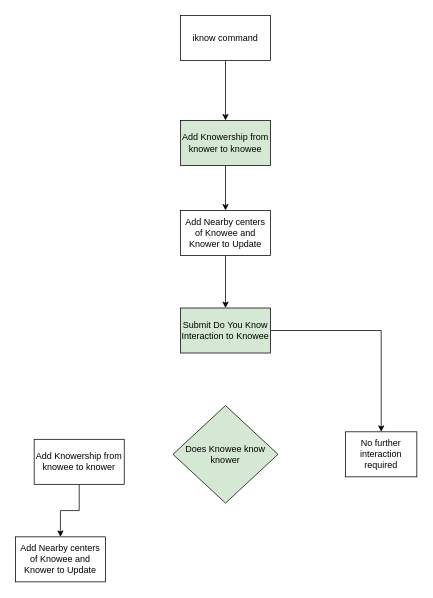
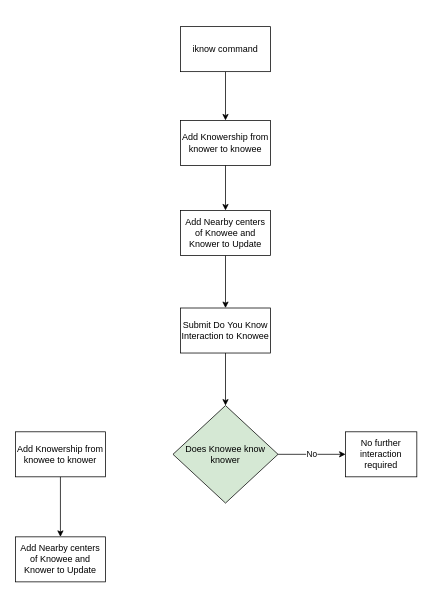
node "iknow command": moved (225, 38) -> (225, 49)
node "Add Knowership from knower to knowee": fillcolor #d5e8d4 -> #ffffff
node "Submit Do You Know Interaction to Knowee": fillcolor #d5e8d4 -> #ffffff
edge "Submit Do You Know Interaction to Knowee" -> "No further interaction required": now "Submit Do You Know Interaction to Knowee" -> "Does Knowee know knower"
edge "Does Knowee know knower" -> "No further interaction required": added, label "No"
node "Add Knowership from knowee to knower": moved (79, 462) -> (60, 454)
